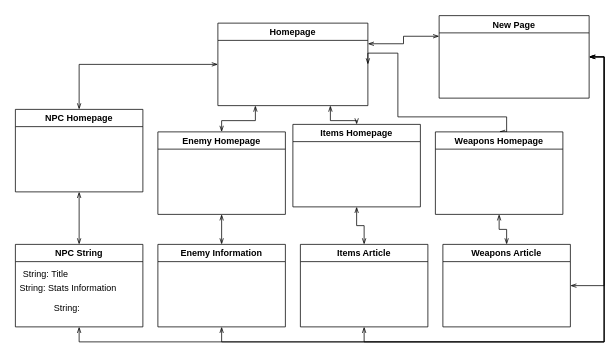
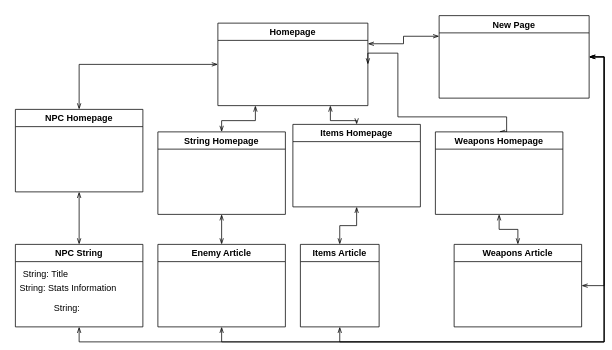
node "Enemy Homepage": label "Enemy Homepage" -> "String Homepage"
node "Enemy Information": label "Enemy Information" -> "Enemy Article"
node "Items Article": size 128x83 -> 79x83
node "Weapons Article": moved (507, 285) -> (518, 285)
